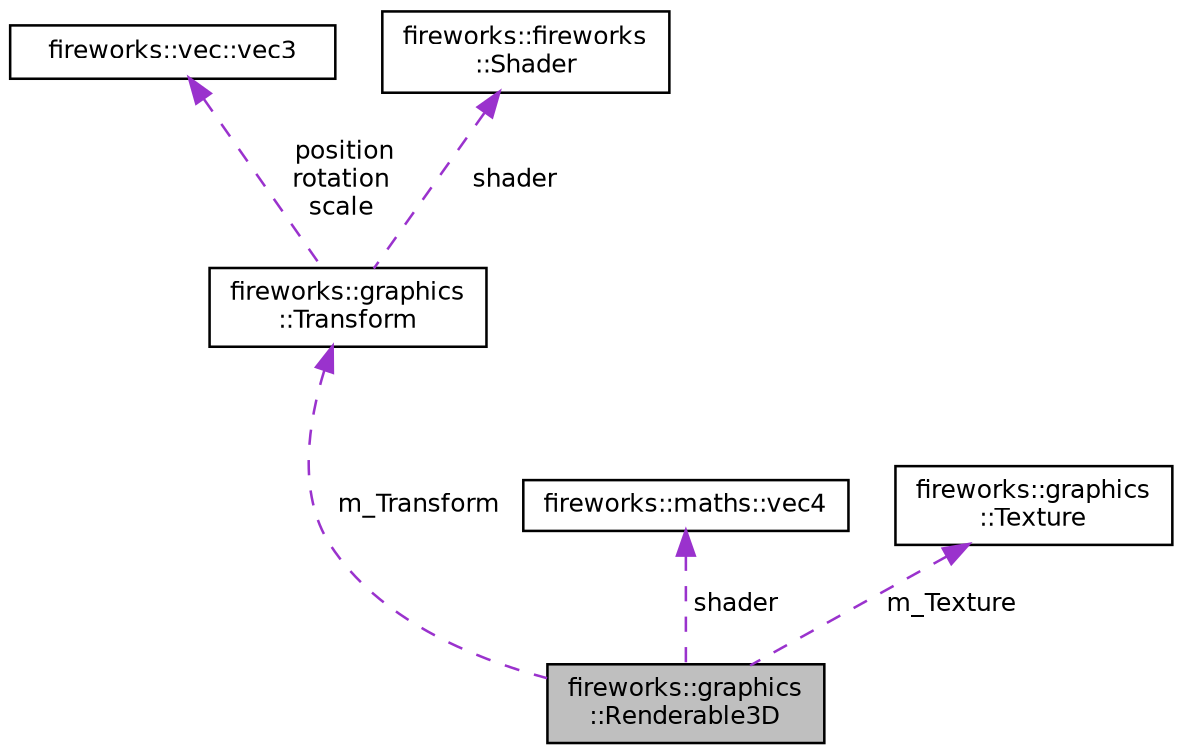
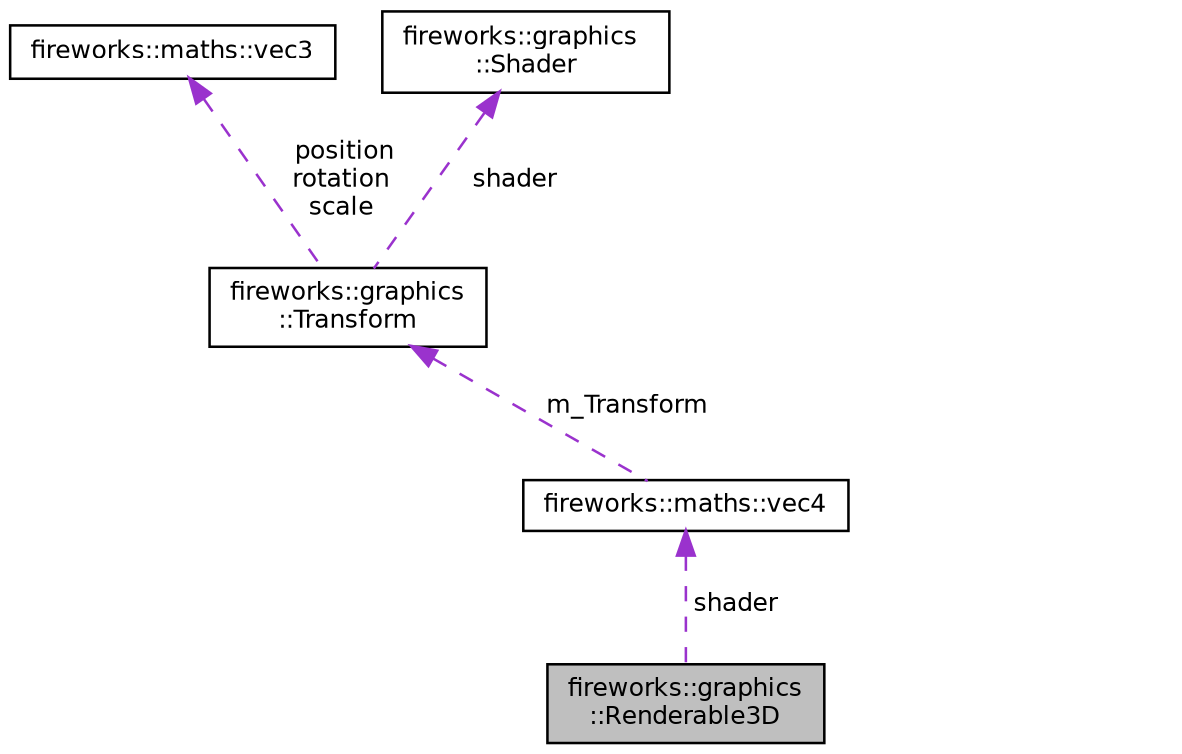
node "fireworks::vec::vec3": label "fireworks::vec::vec3" -> "fireworks::maths::vec3"
node "fireworks::fireworks ::Shader": label "fireworks::fireworks ::Shader" -> "fireworks::graphics ::Shader"
node "fireworks::graphics ::Texture": removed
edge "fireworks::graphics ::Renderable3D" -> "fireworks::graphics ::Transform": now "fireworks::maths::vec4" -> "fireworks::graphics ::Transform"
